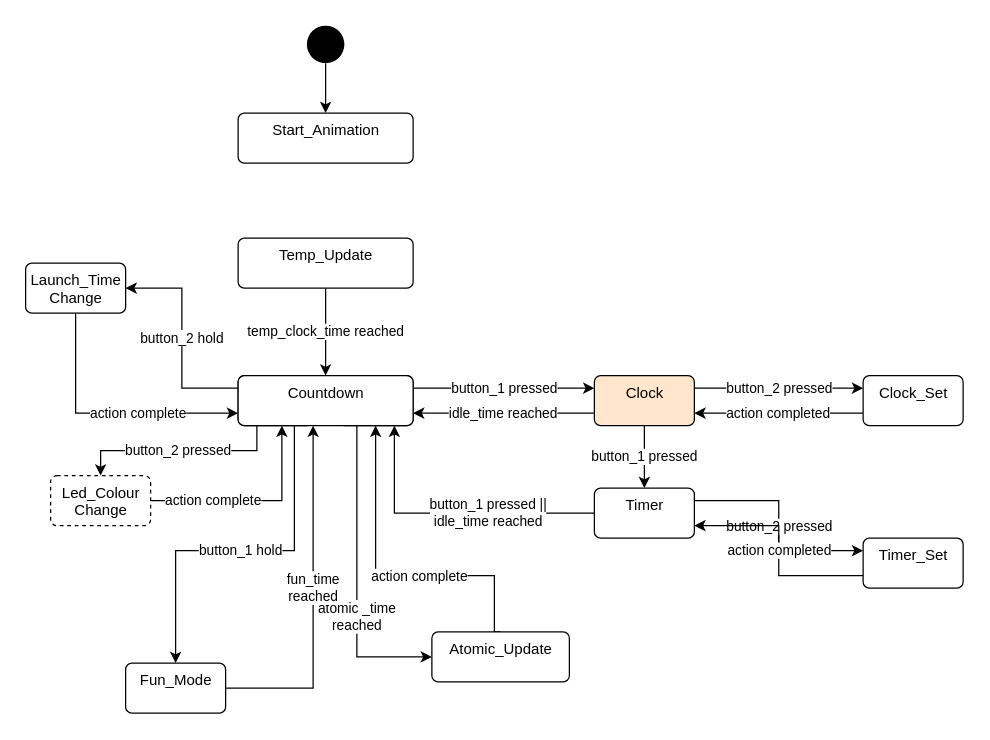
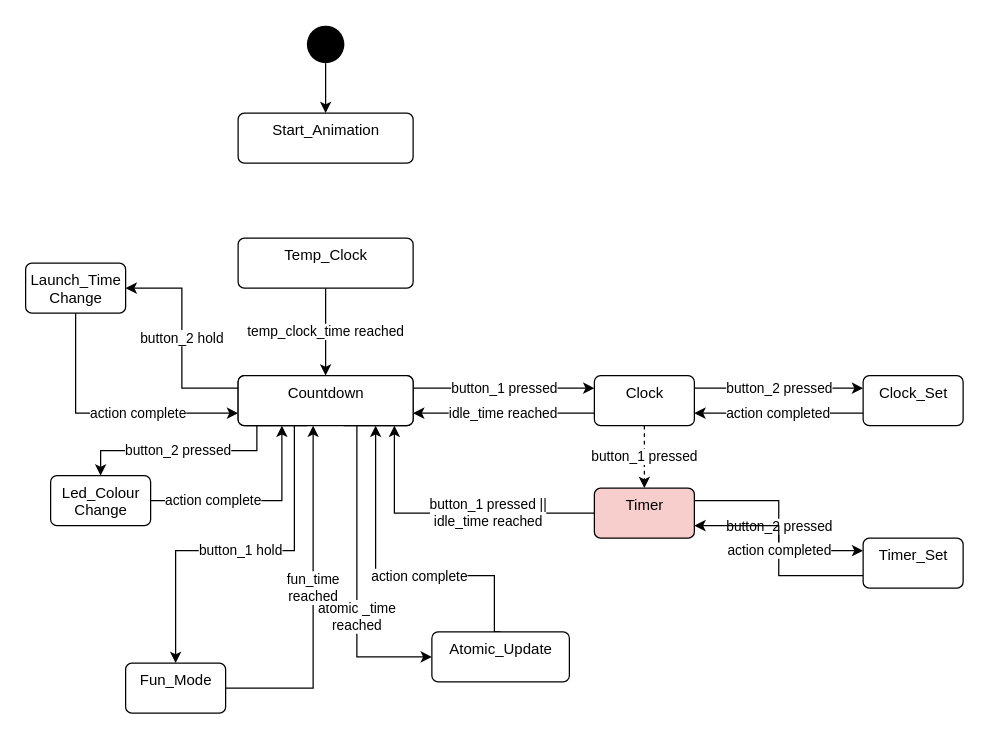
node "Temp_Update": label "Temp_Update" -> "Temp_Clock"
node "Clock": fillcolor #ffe6cc -> #ffffff
edge "Clock" -> "Timer": style solid -> dashed
node "Led_Colour Change": style dashed -> solid
node "Timer": fillcolor #ffffff -> #f8cecc
